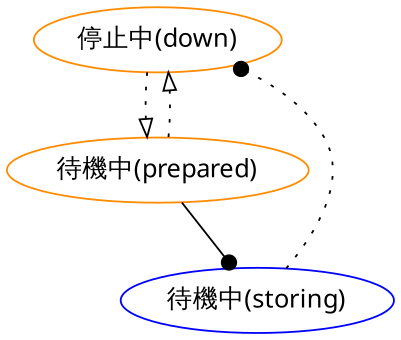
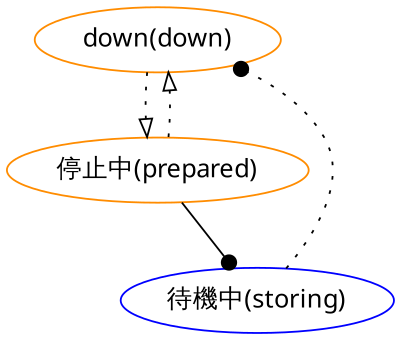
node "停止中(down)": label "停止中(down)" -> "down(down)"
node "待機中(prepared)": label "待機中(prepared)" -> "停止中(prepared)"
